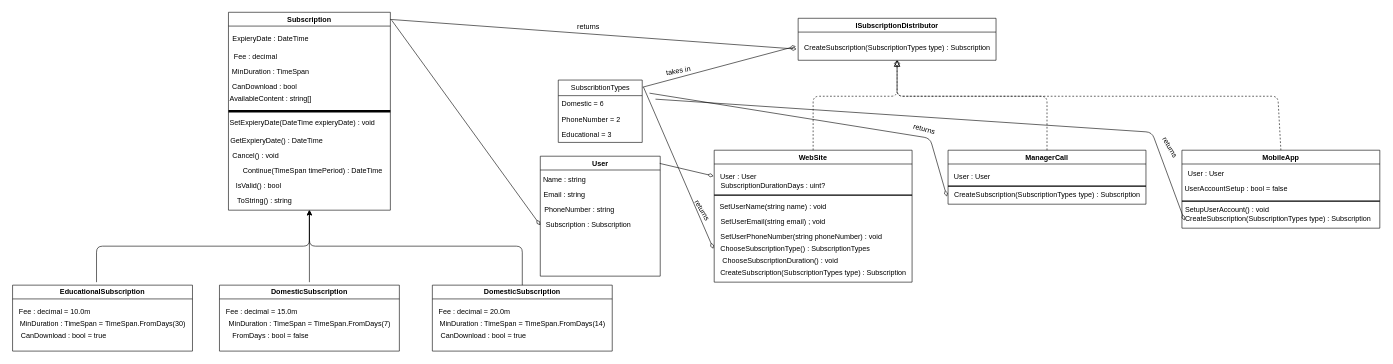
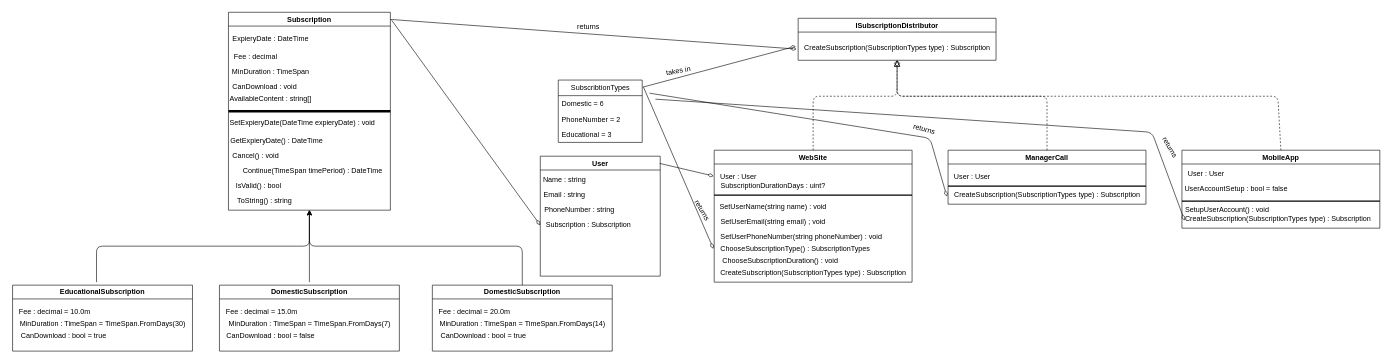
node "CanDownload : bool": label "CanDownload : bool" -> "CanDownload : void"
node "FromDays : bool = false": label "FromDays : bool = false" -> "CanDownload : bool = false"
